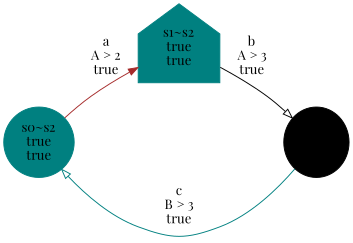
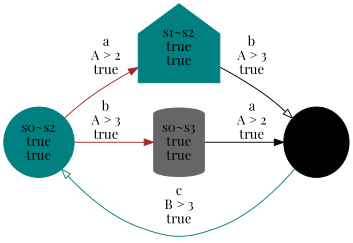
node "s0~s3 true true": added
